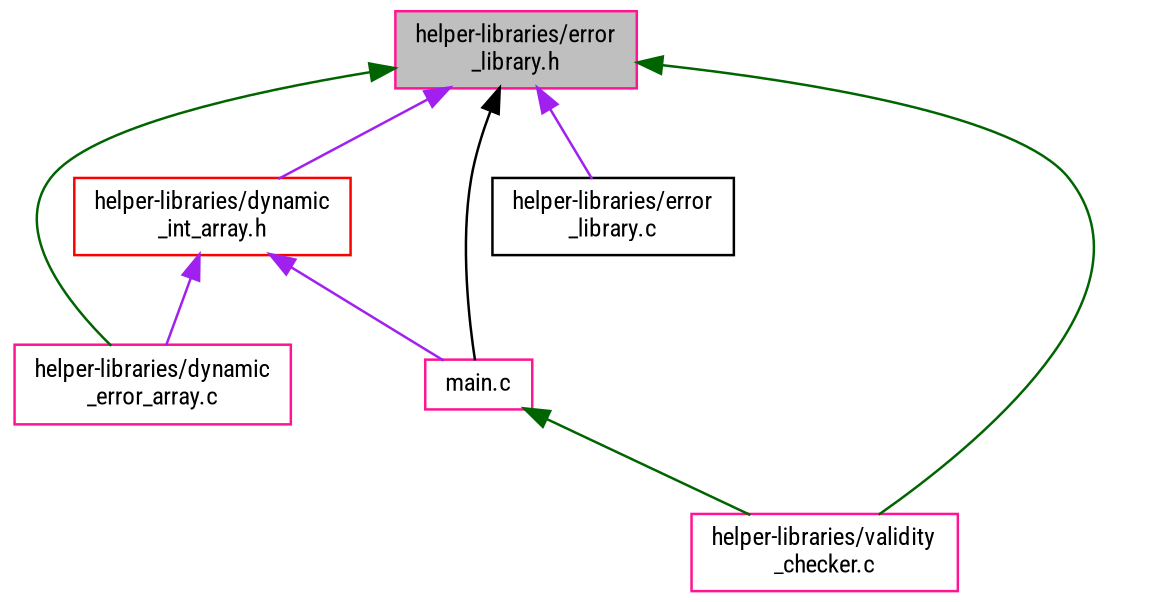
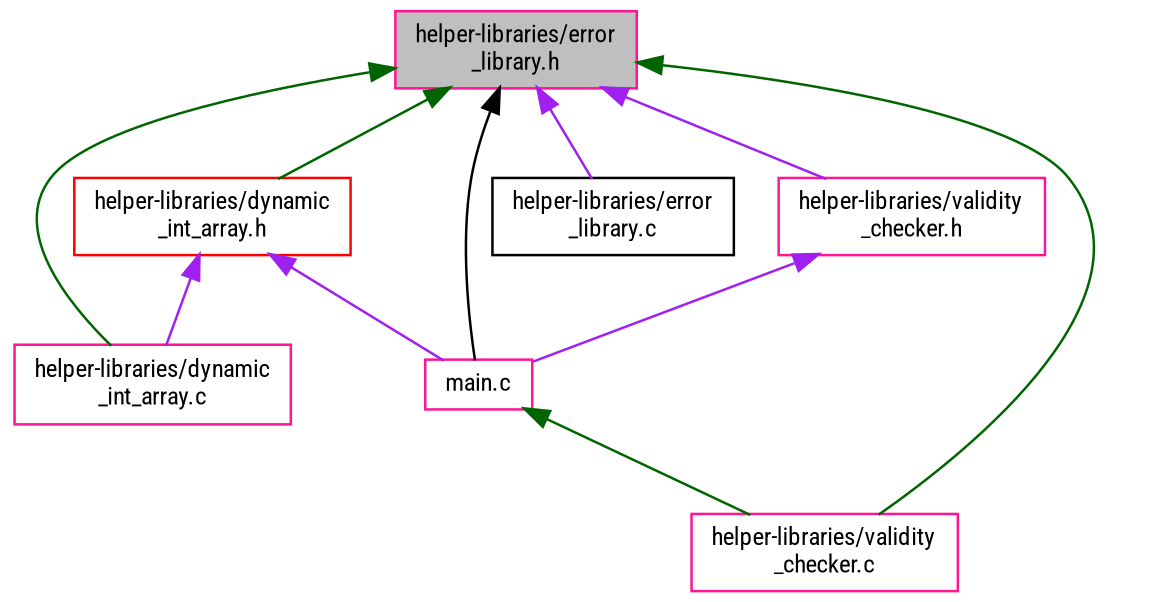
edge "helper-libraries/dynamic _int_array.h" -> "helper-libraries/error _library.h": color purple -> darkgreen
node "helper-libraries/validity _checker.h": added
node "helper-libraries/dynamic _error_array.c": label "helper-libraries/dynamic _error_array.c" -> "helper-libraries/dynamic _int_array.c"
